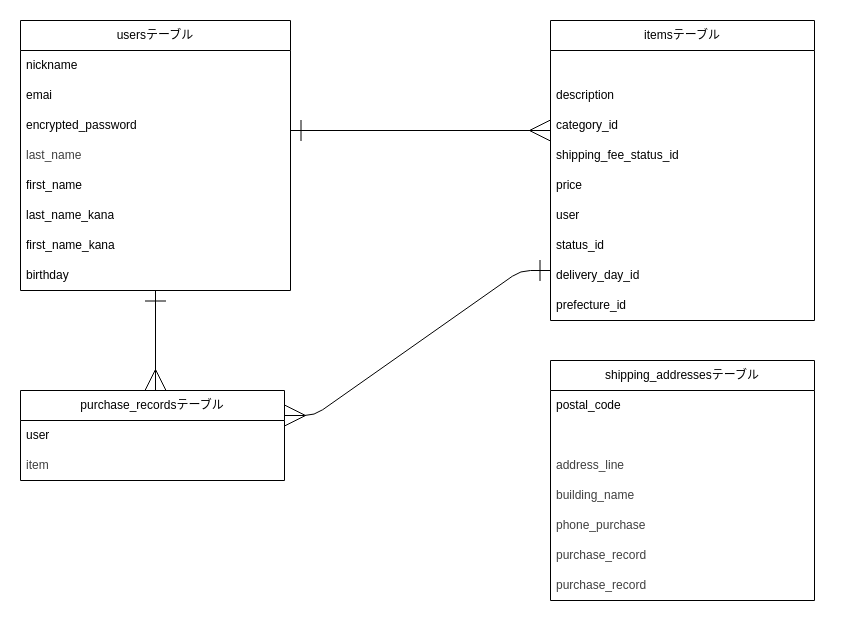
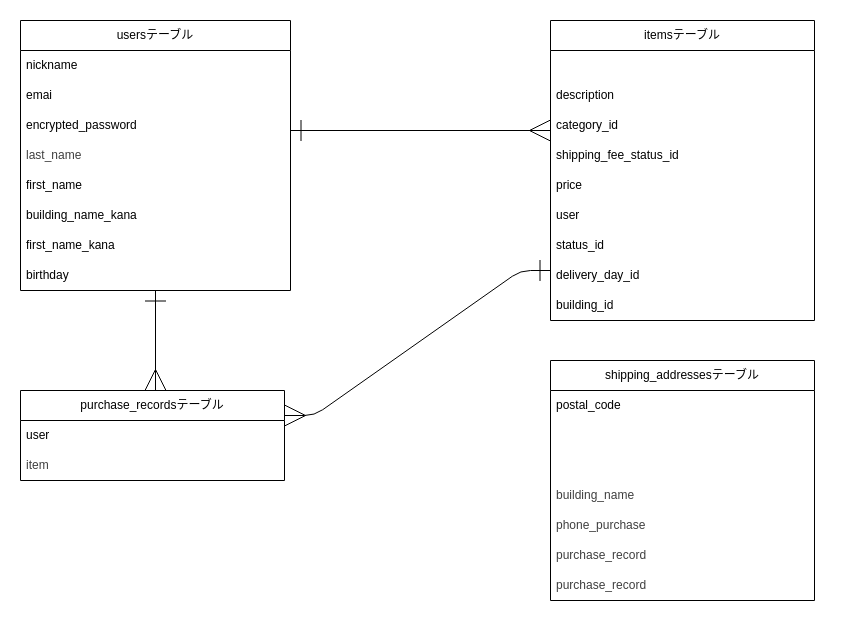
node "last_name_kana": label "last_name_kana" -> "building_name_kana"
node "prefecture_id": label "prefecture_id" -> "building_id"
node "address_line": removed
